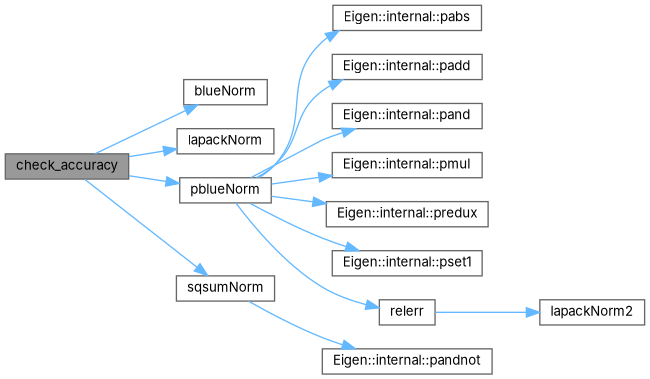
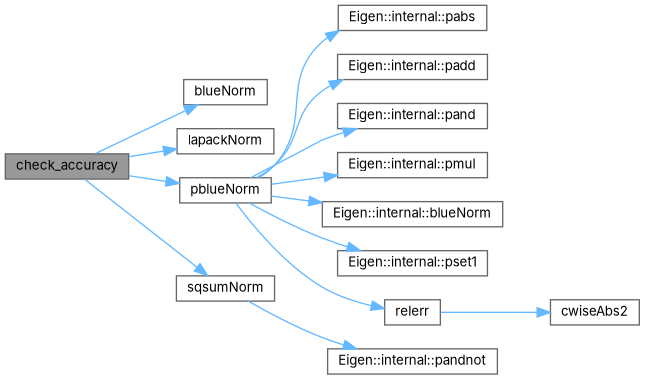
node "Eigen::internal::predux": label "Eigen::internal::predux" -> "Eigen::internal::blueNorm"
node "lapackNorm2": label "lapackNorm2" -> "cwiseAbs2"
